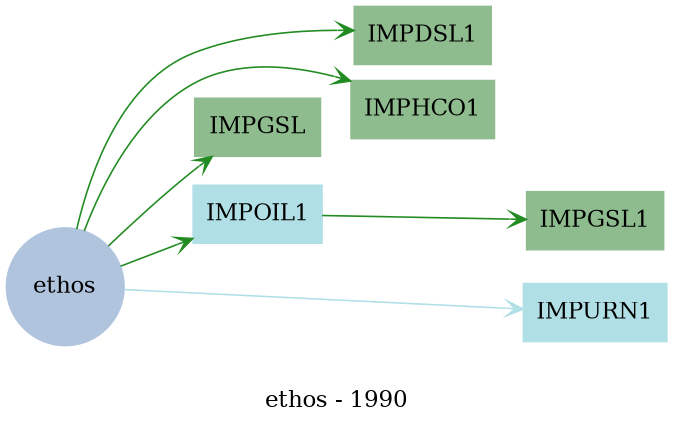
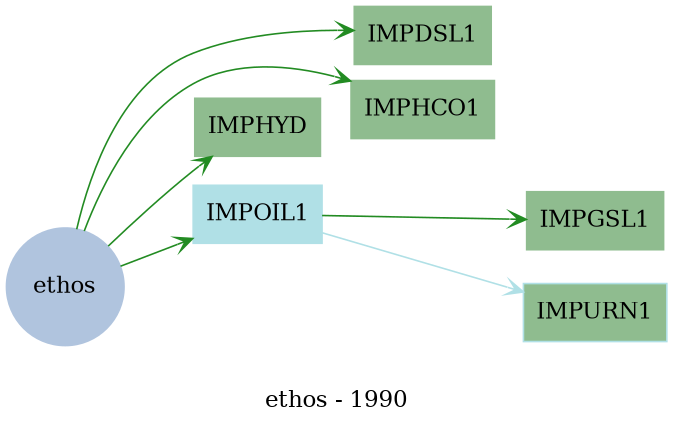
node "IMPGSL": label "IMPGSL" -> "IMPHYD"
edge "ethos" -> "IMPURN1": now "IMPOIL1" -> "IMPURN1"
node "IMPURN1": fillcolor powderblue -> darkseagreen
